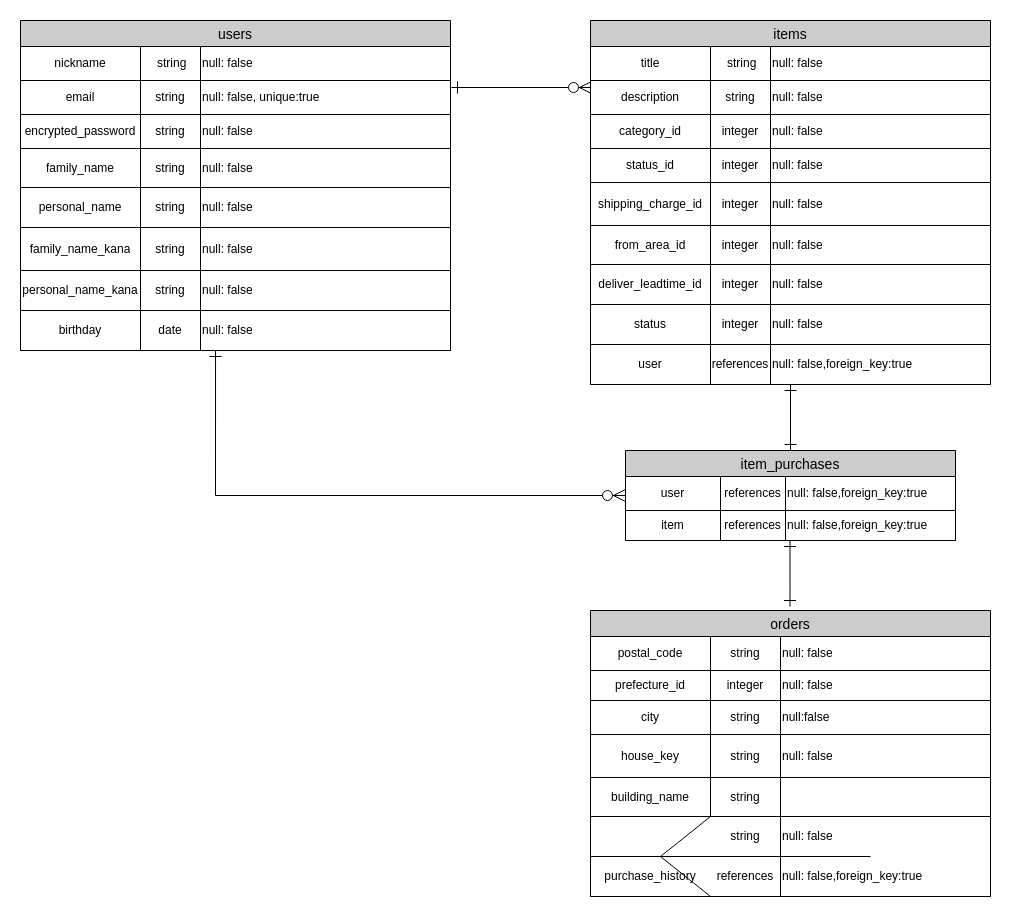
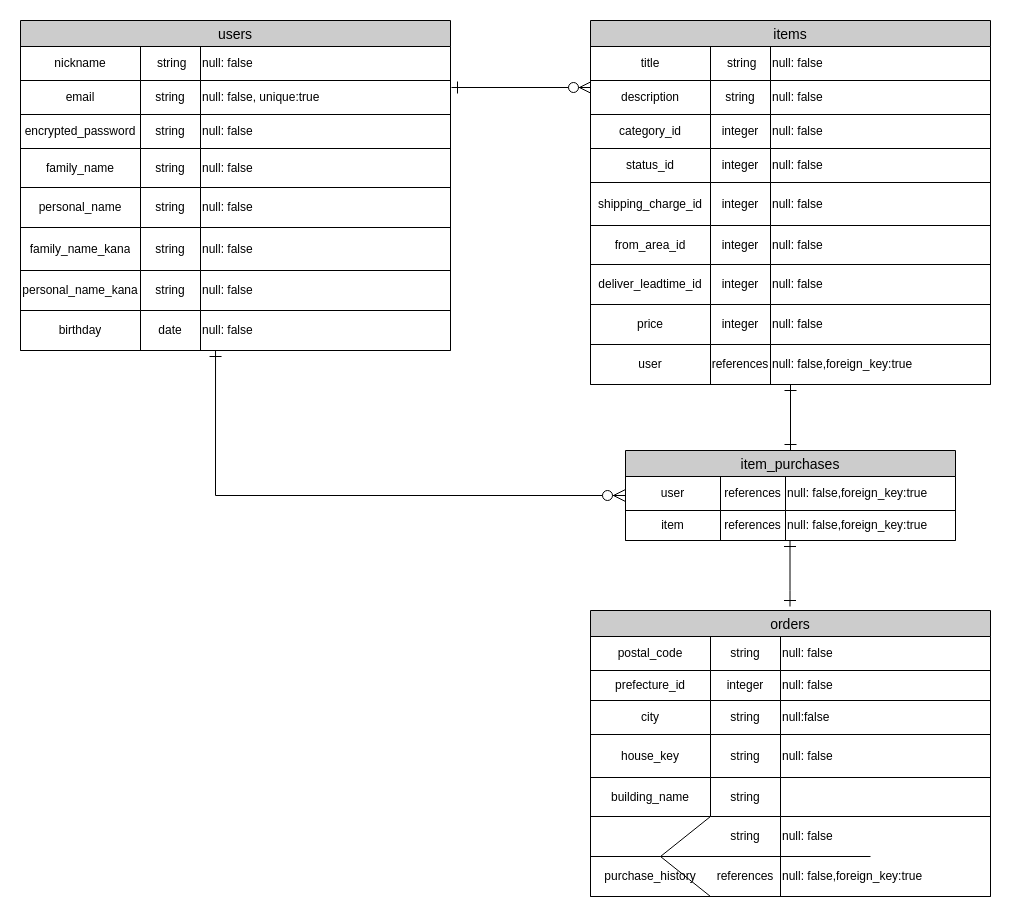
node "status": label "status" -> "price"
